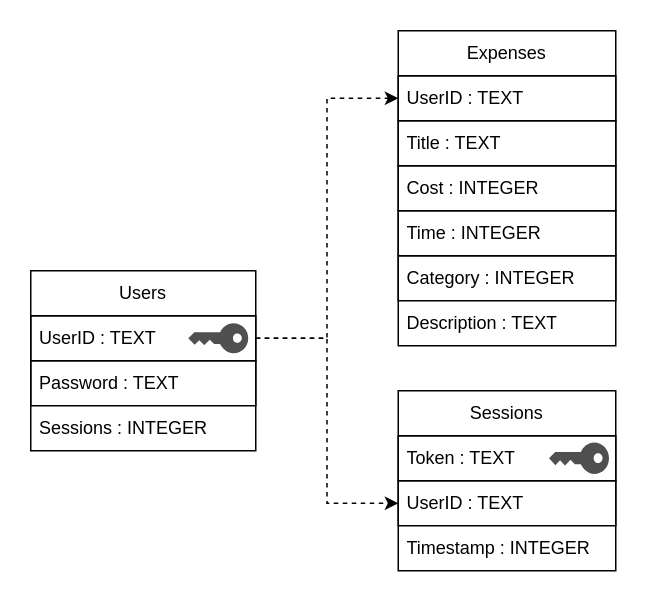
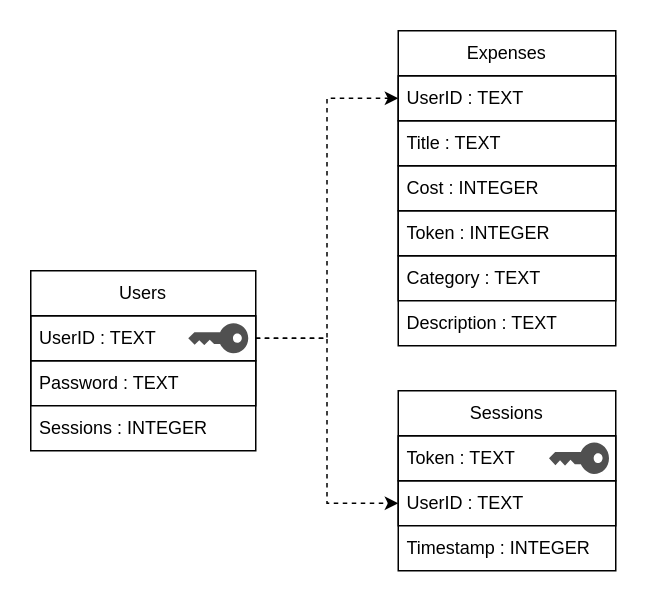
node "Time : INTEGER": label "Time : INTEGER" -> "Token : INTEGER"
node "Category : INTEGER": label "Category : INTEGER" -> "Category : TEXT"
